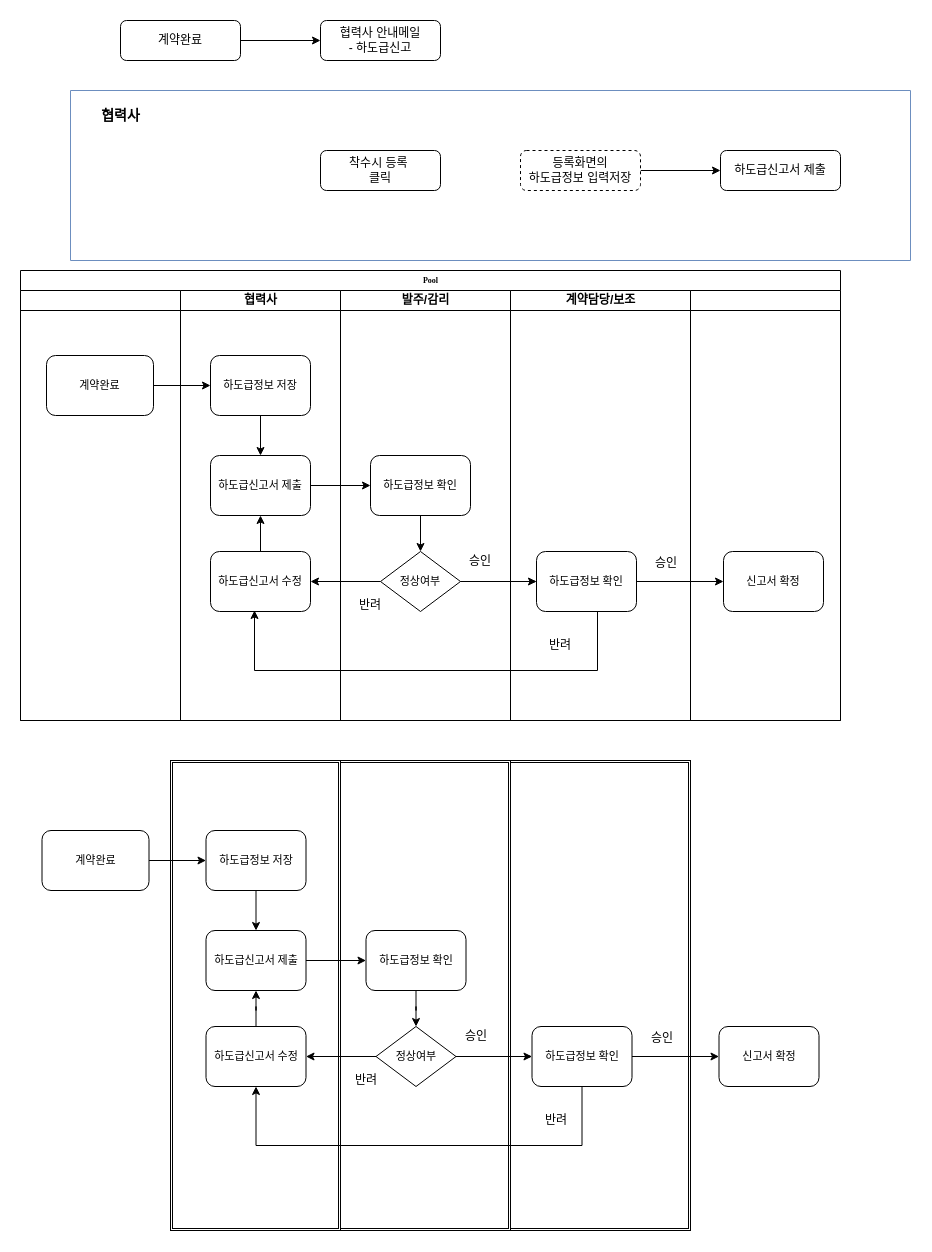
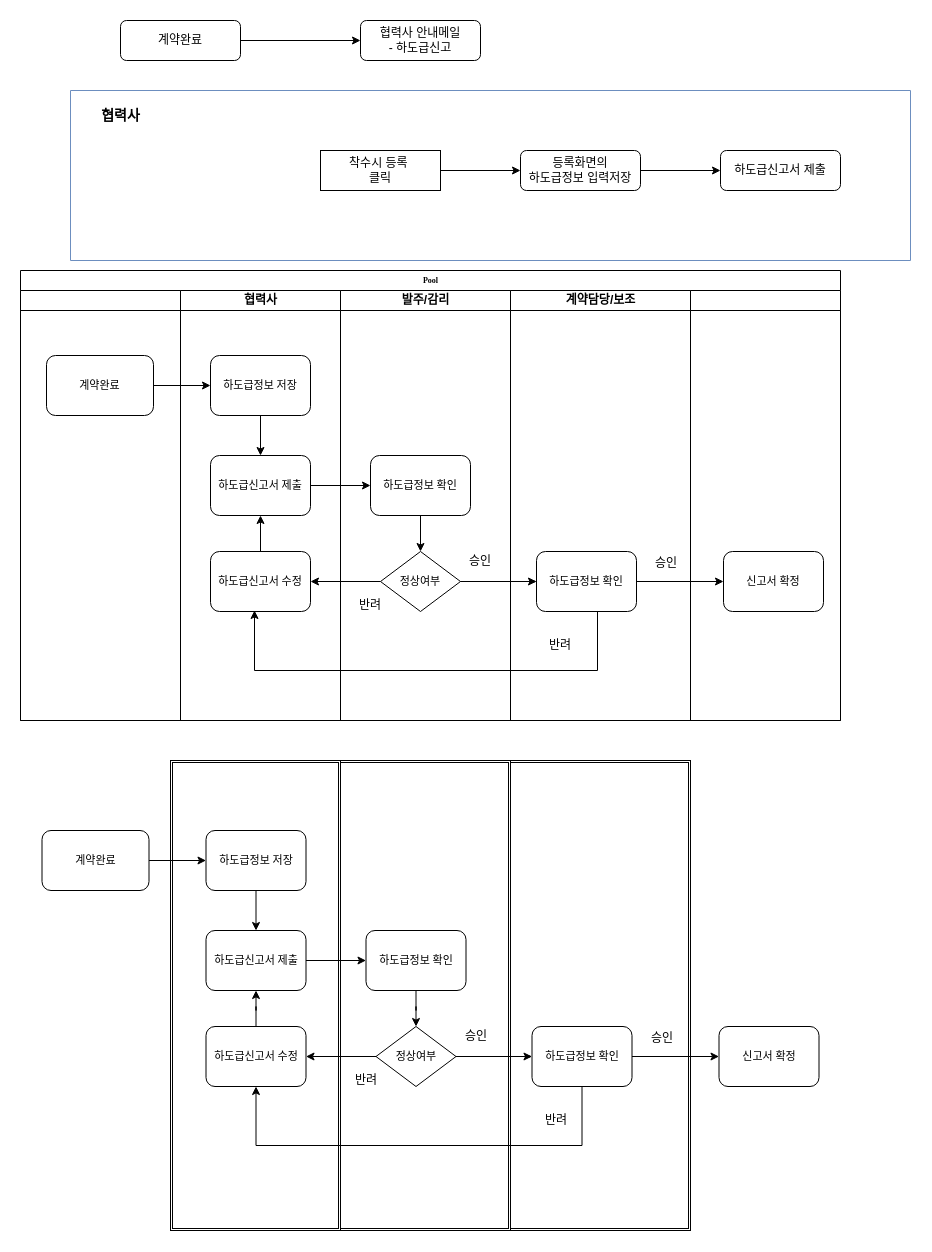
node "협력사 안내메일 - 하도급신고": moved (381, 41) -> (421, 41)
node "착수시 등록 클릭": shape rounded rectangle -> rectangle
edge "착수시 등록 클릭" -> "등록화면의 하도급정보 입력저장": added
node "등록화면의 하도급정보 입력저장": style dashed -> solid
